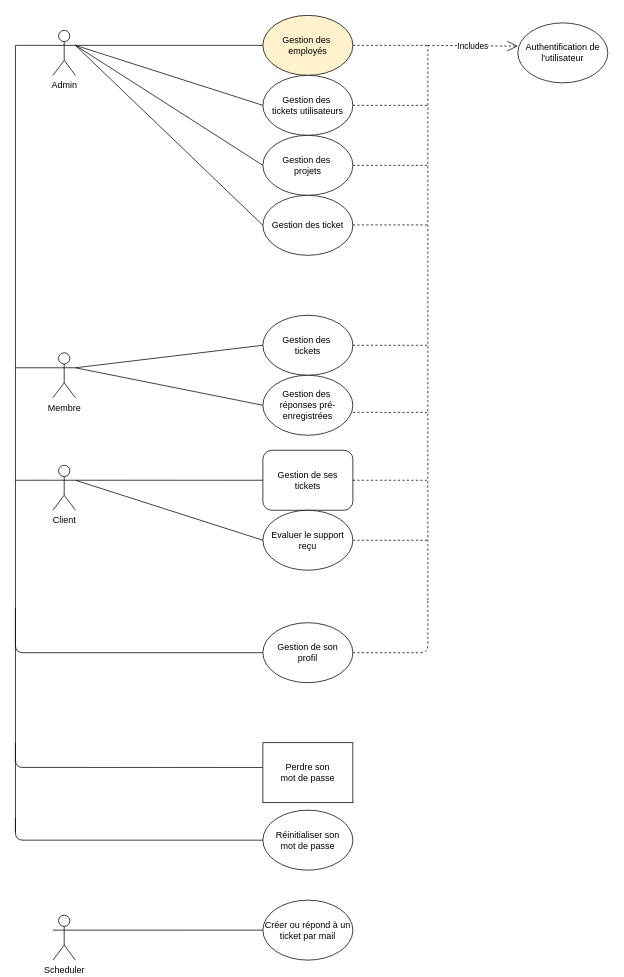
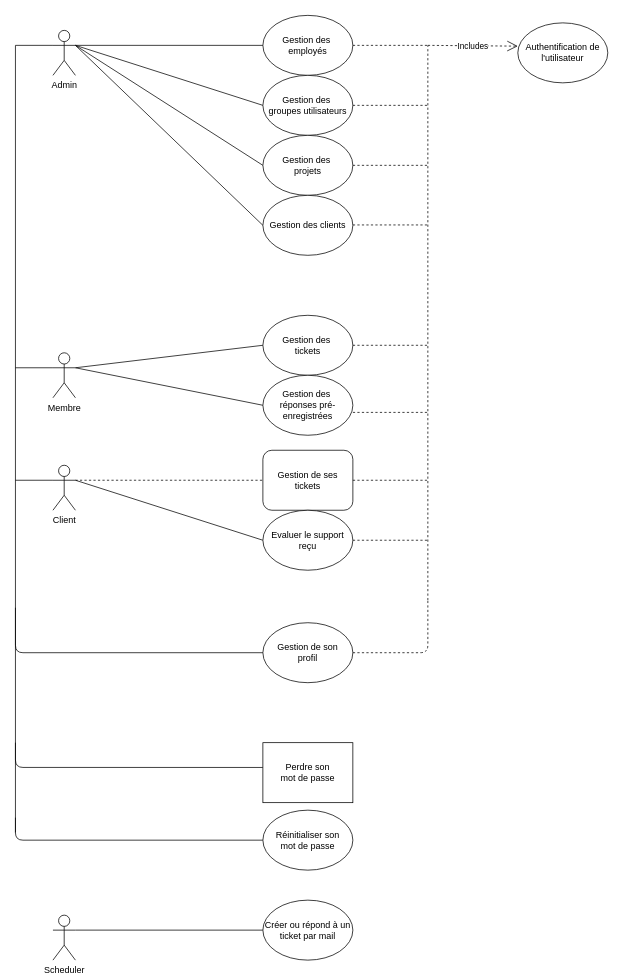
node "Gestion des employés": fillcolor #fff2cc -> #ffffff
node "Gestion des tickets utilisateurs": label "Gestion des tickets utilisateurs" -> "Gestion des groupes utilisateurs"
node "Gestion des ticket": label "Gestion des ticket" -> "Gestion des clients"
edge "Gestion de ses tickets" -- "Client": style solid -> dashed
